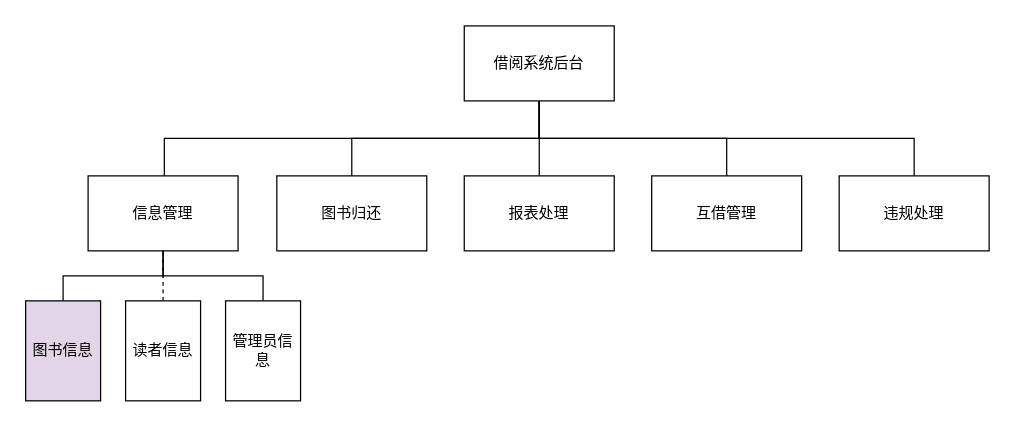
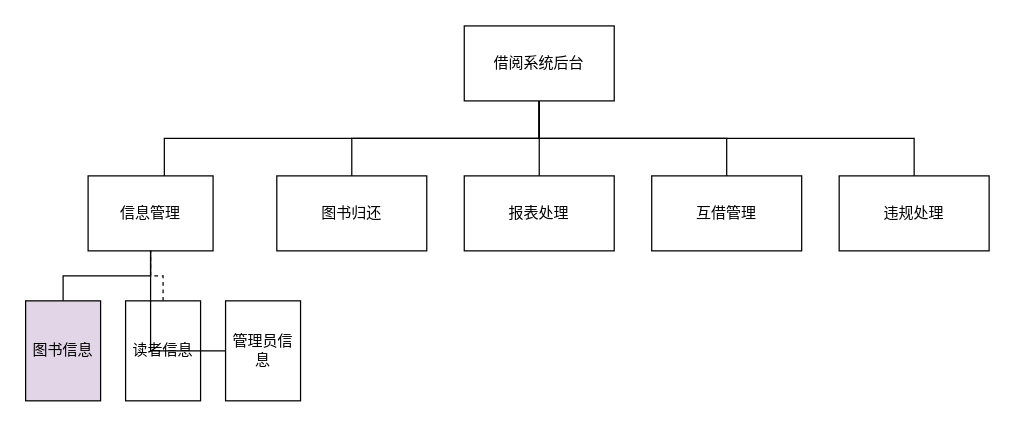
node "信息管理": size 150x75 -> 125x75
